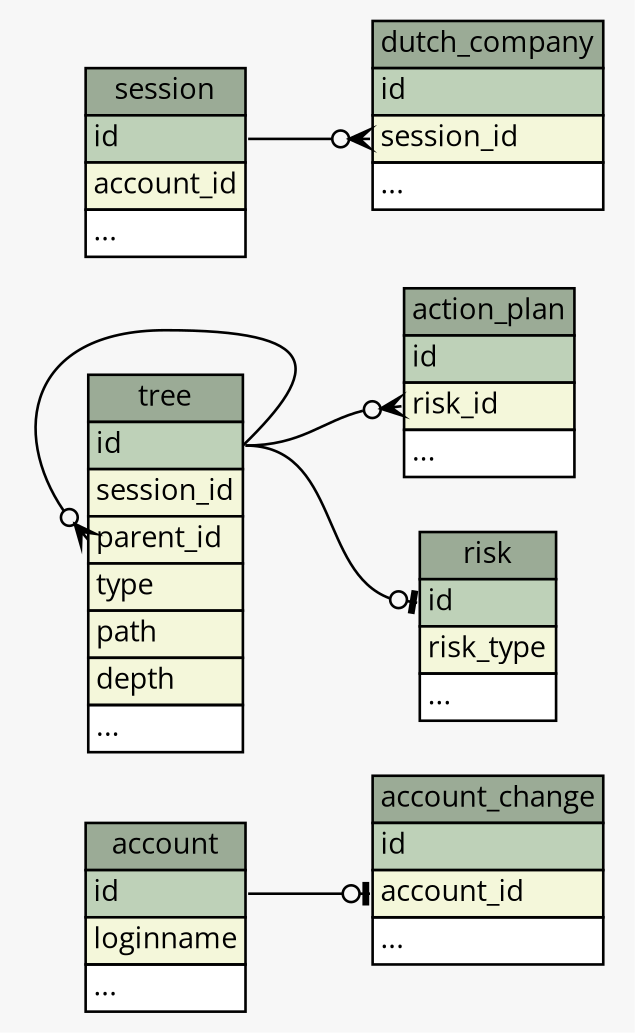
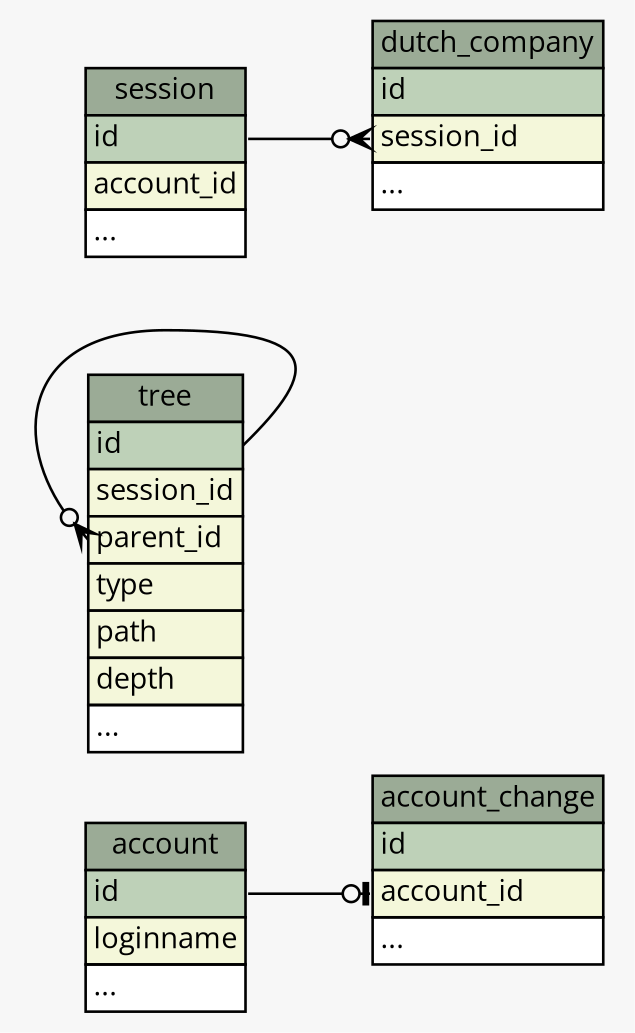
node "action_plan": removed
node "risk": removed
